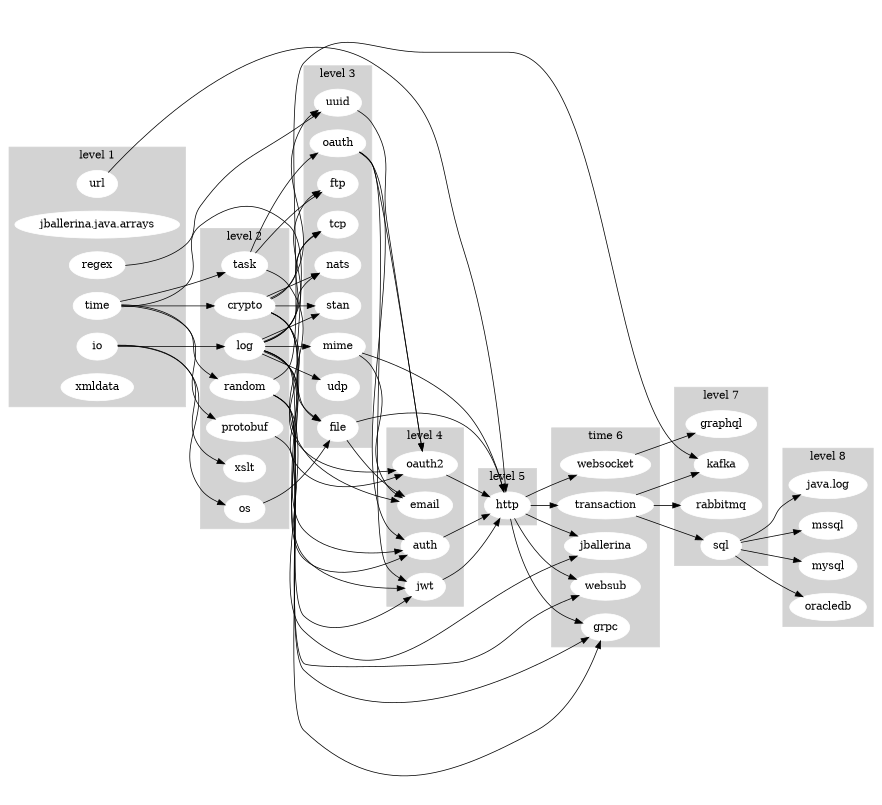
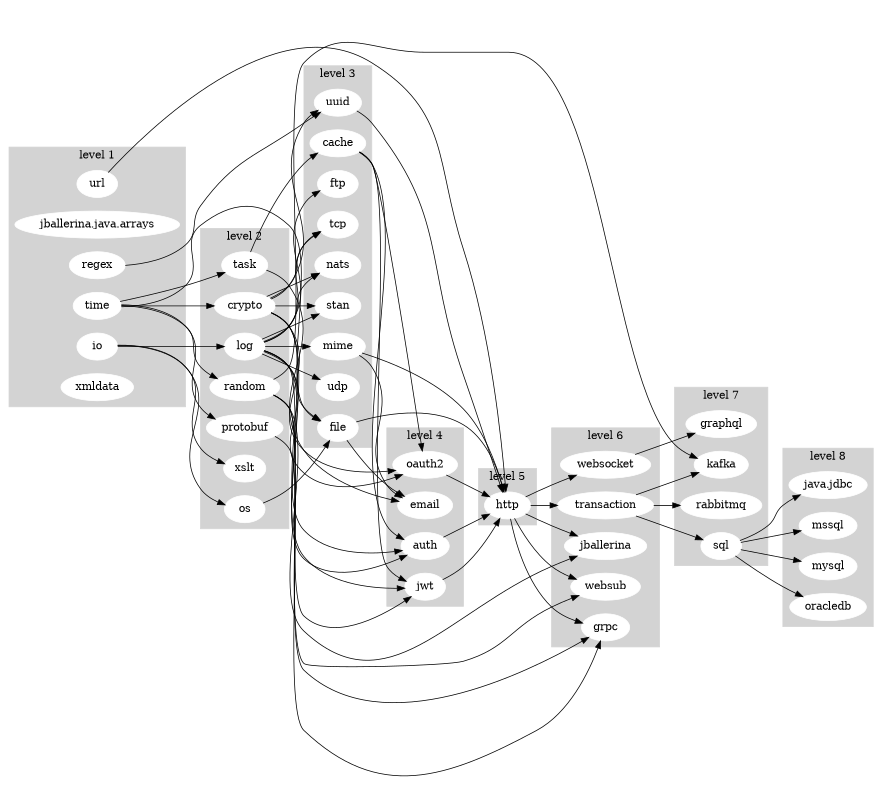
node "oauth": label "oauth" -> "cache"
edge "uuid" -> "oauth2": now "uuid" -> "http"
edge "task" -> "ftp": removed
cluster "time 6": label "time 6" -> "level 6"
node "java.log": label "java.log" -> "java.jdbc"
